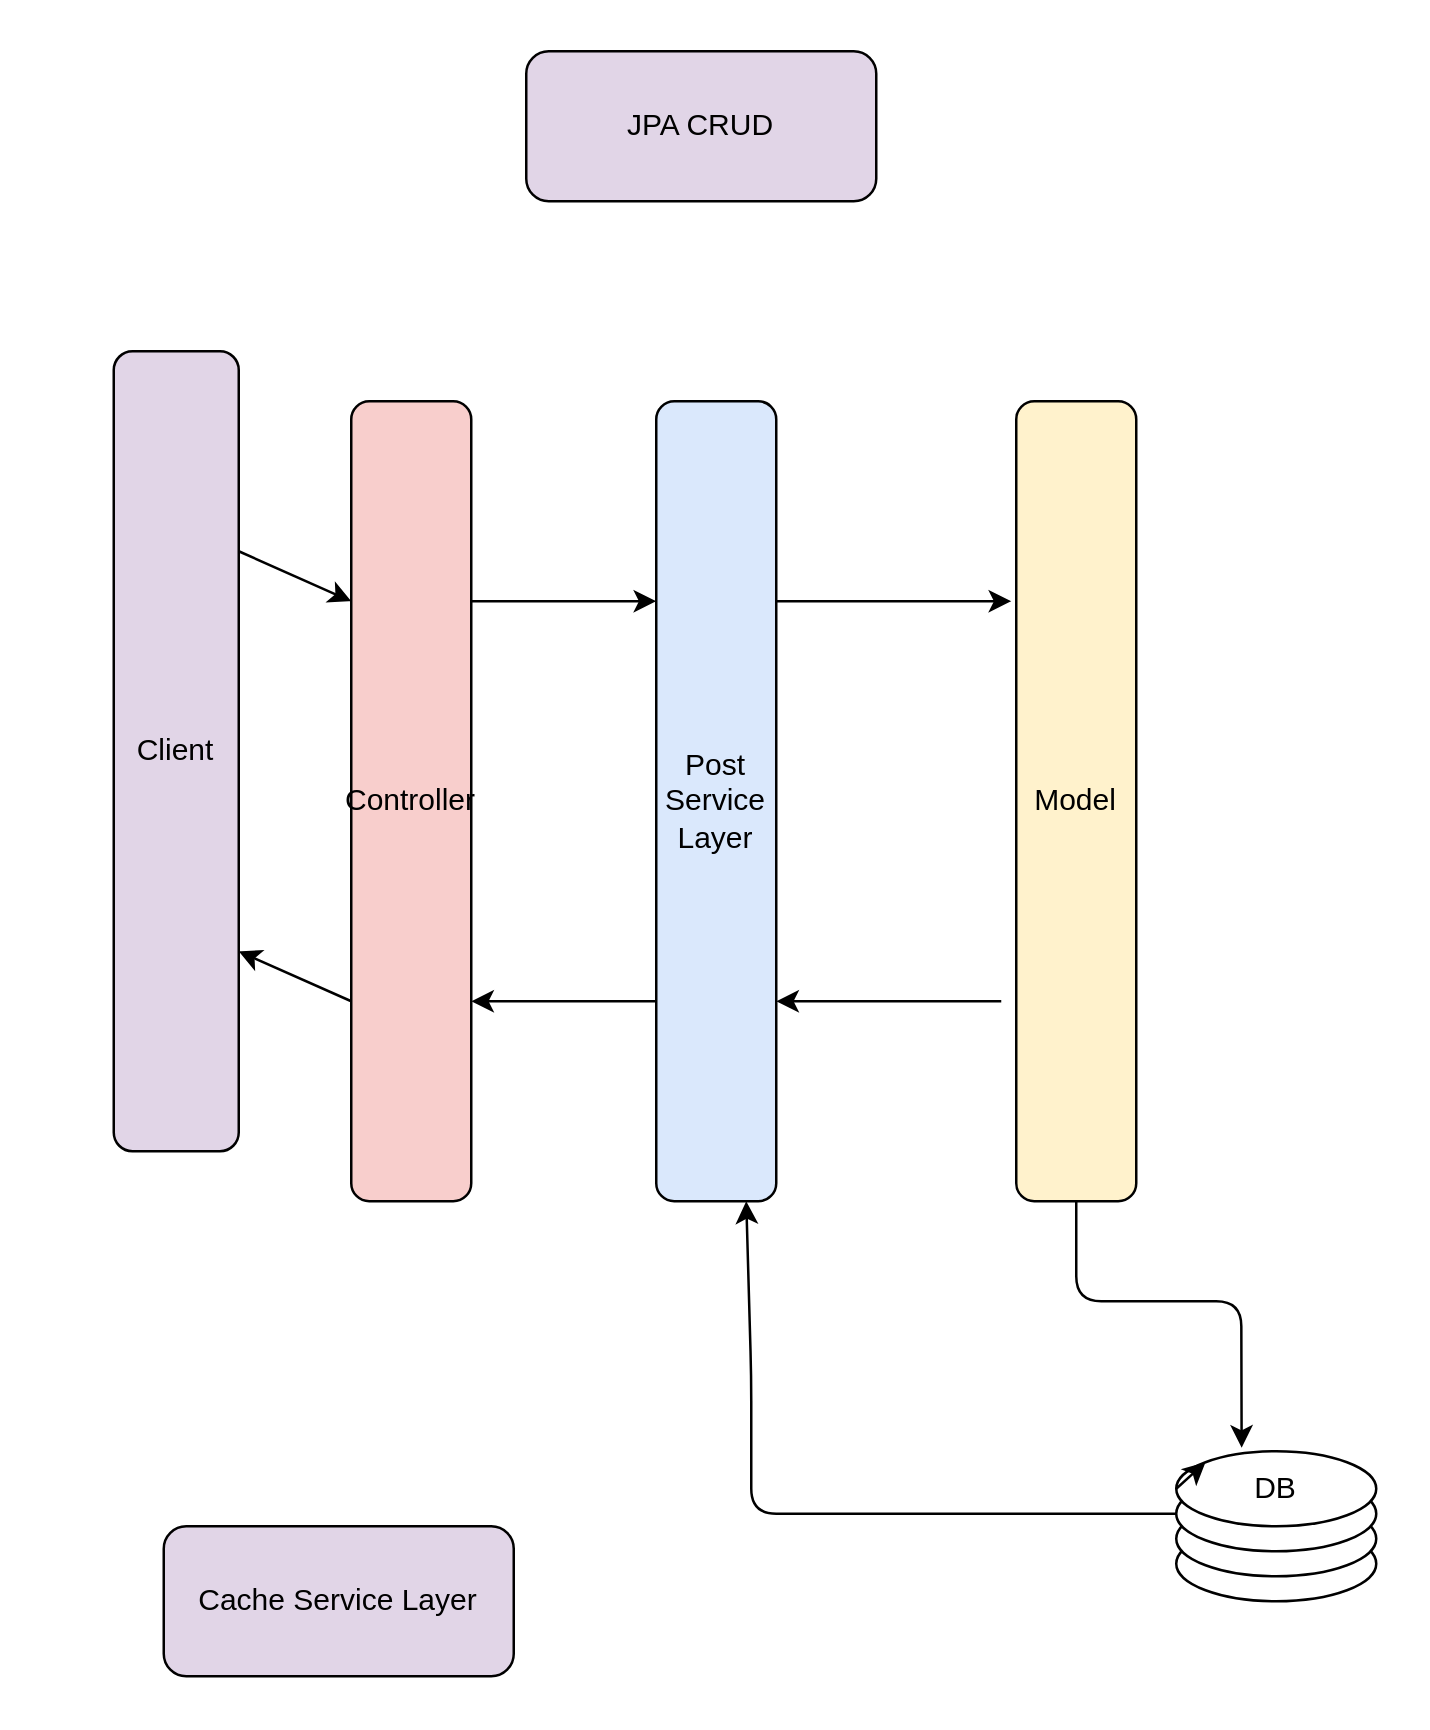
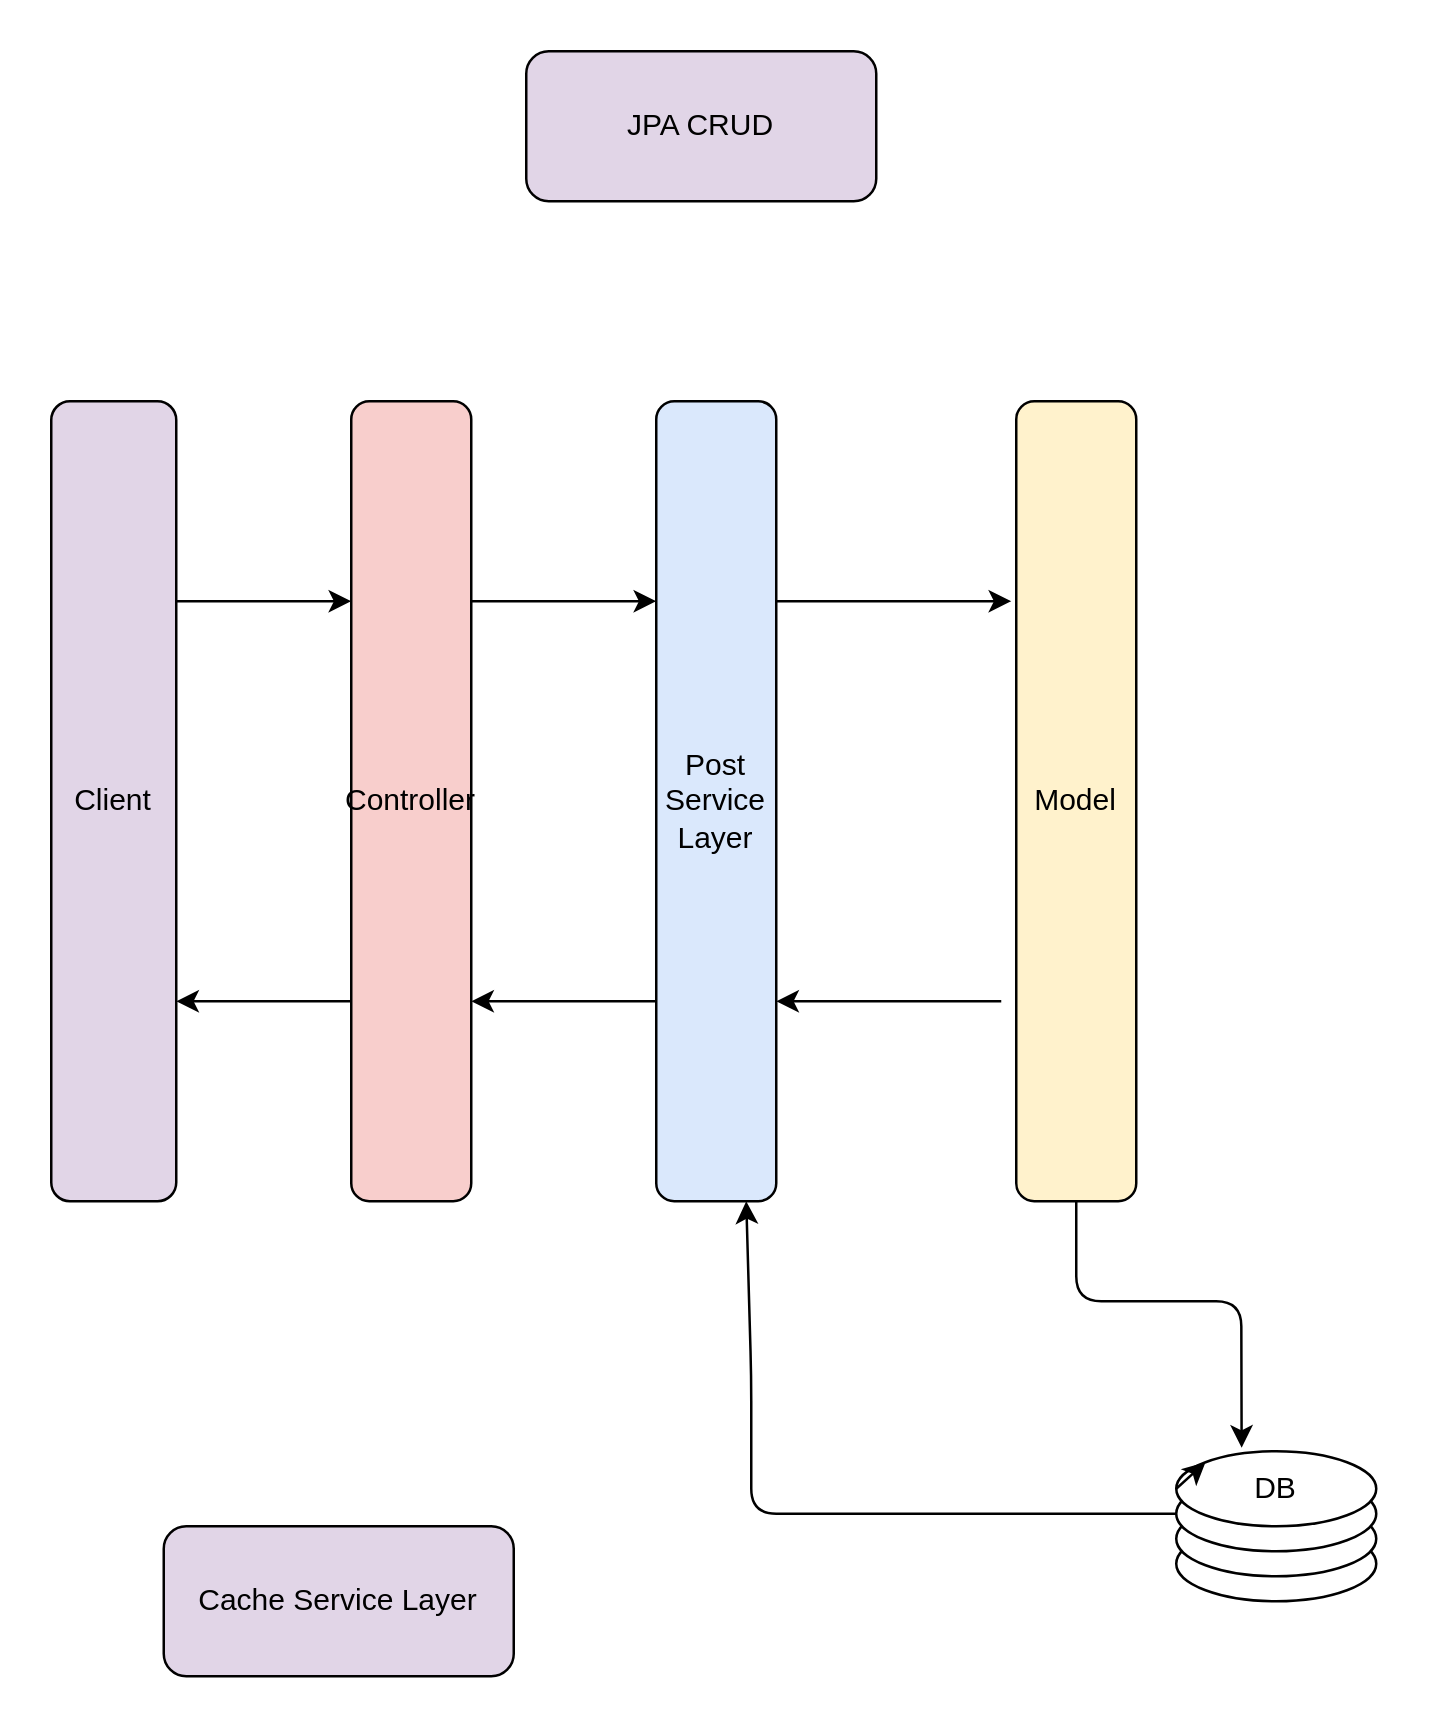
node "Client": moved (176, 751) -> (114, 801)
